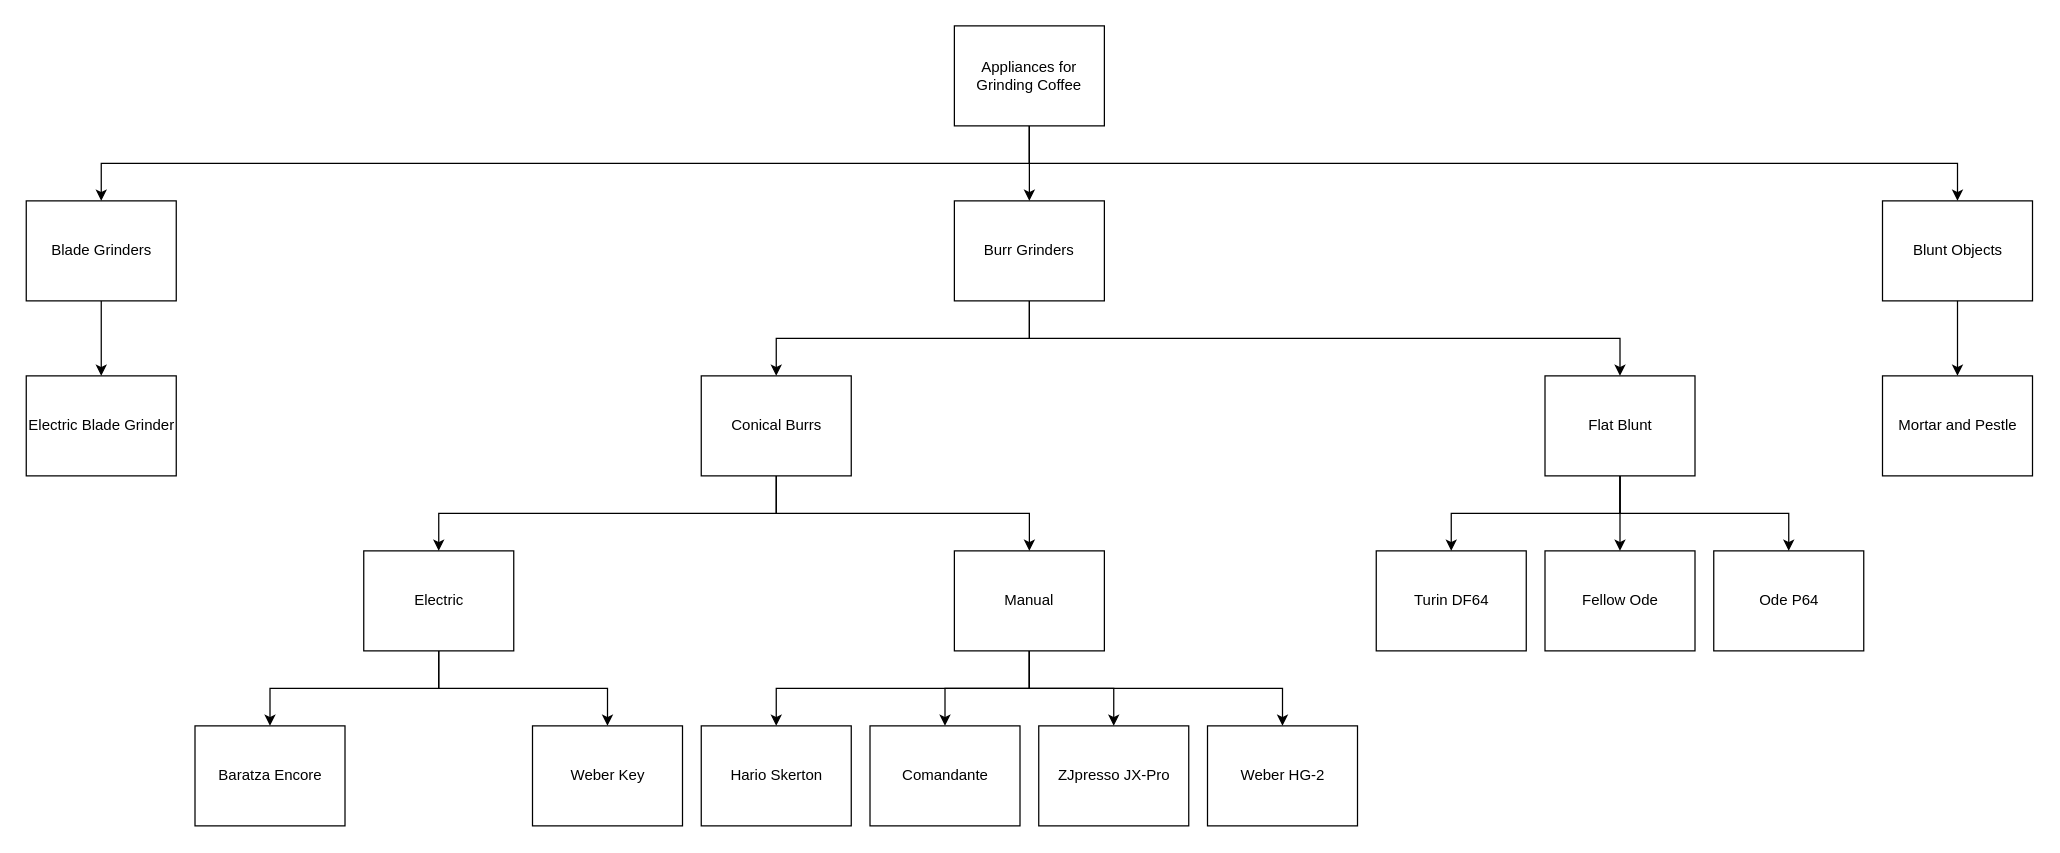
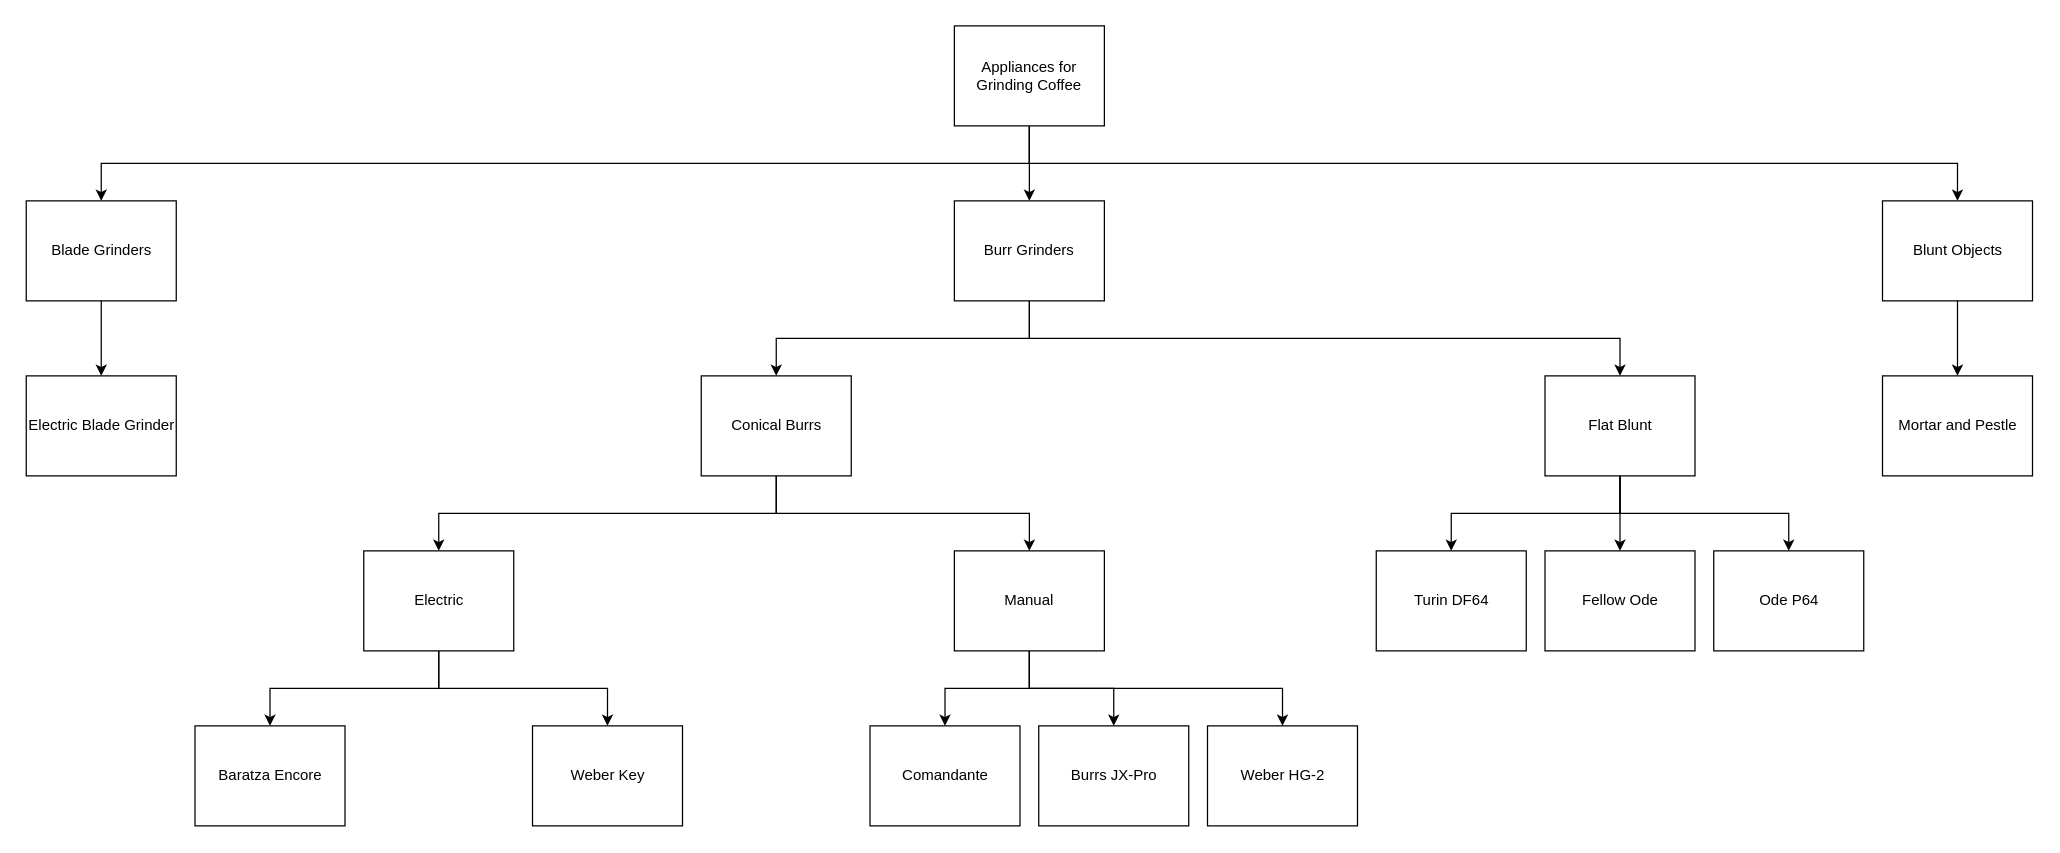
edge "Manual" -> "Hario Skerton": removed
node "Hario Skerton": removed
node "ZJpresso JX-Pro": label "ZJpresso JX-Pro" -> "Burrs JX-Pro"
